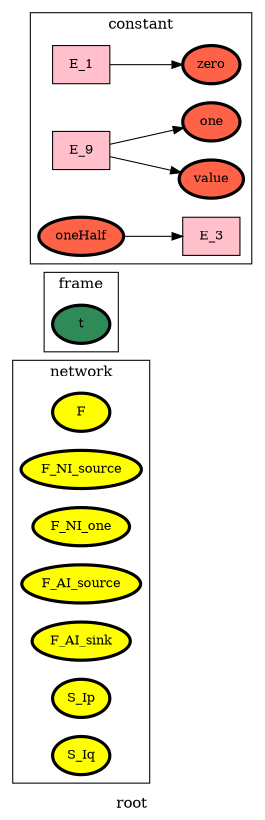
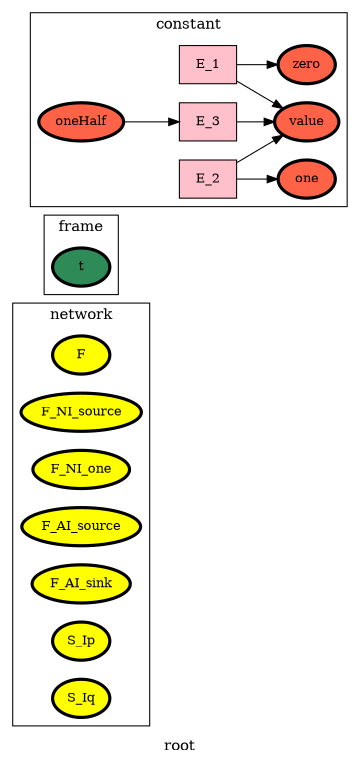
edge "E_1" -> "value": added
edge "E_3" -> "value": added
node "E_9": label "E_9" -> "E_2"
